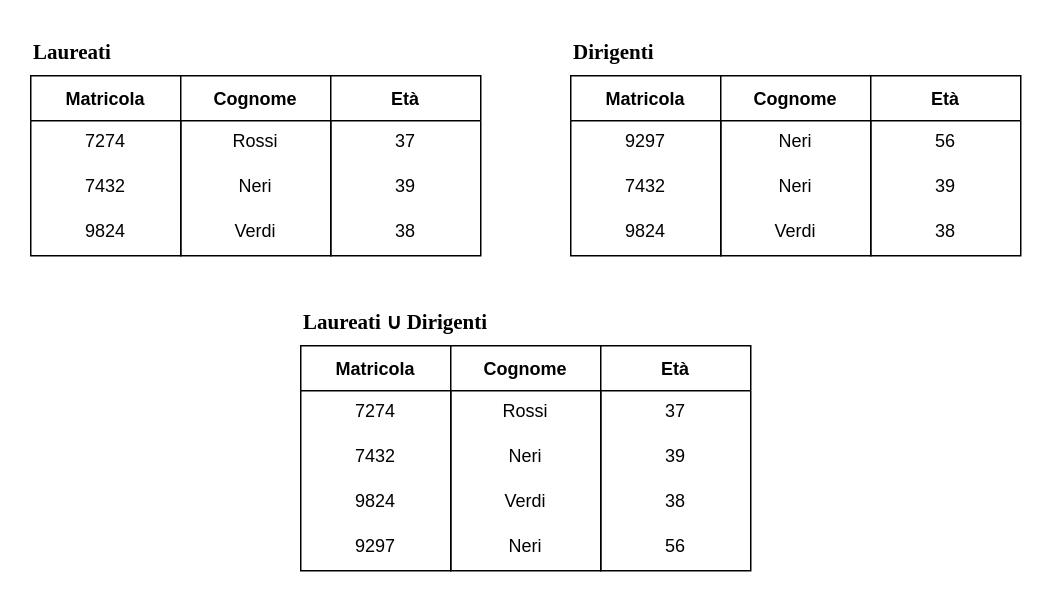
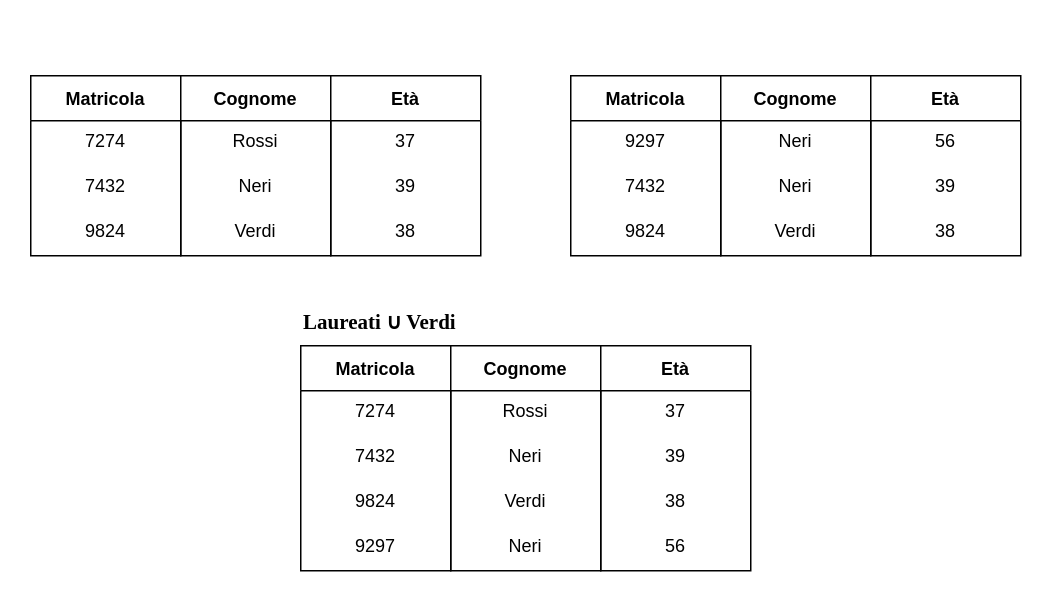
node "Laureati": removed
node "Dirigenti": removed
node "Laureati ∪ Dirigenti": label "Laureati ∪ Dirigenti" -> "Laureati ∪ Verdi"
